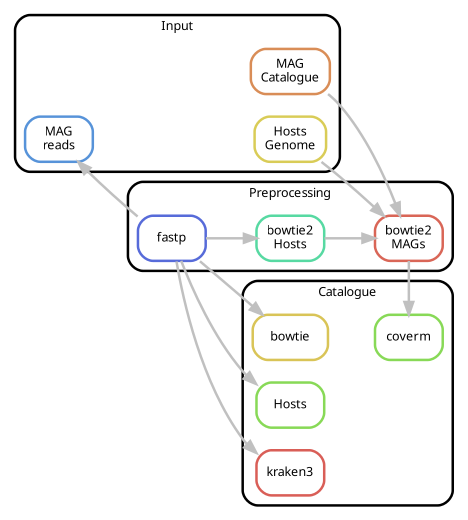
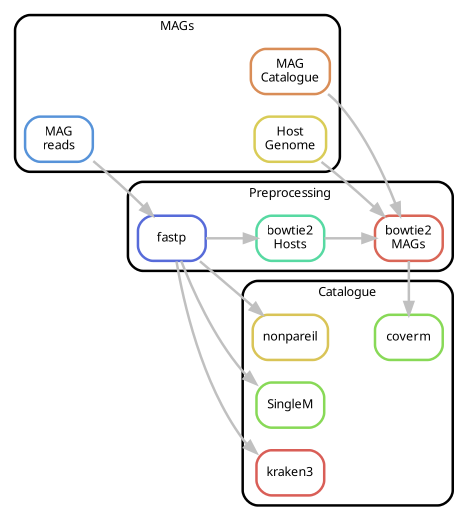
cluster "Input": label "Input" -> "MAGs"
node "Hosts Genome": label "Hosts Genome" -> "Host Genome"
edge "fastp" -> "MAG reads": reversed
node "bowtie": label "bowtie" -> "nonpareil"
node "Hosts": label "Hosts" -> "SingleM"
